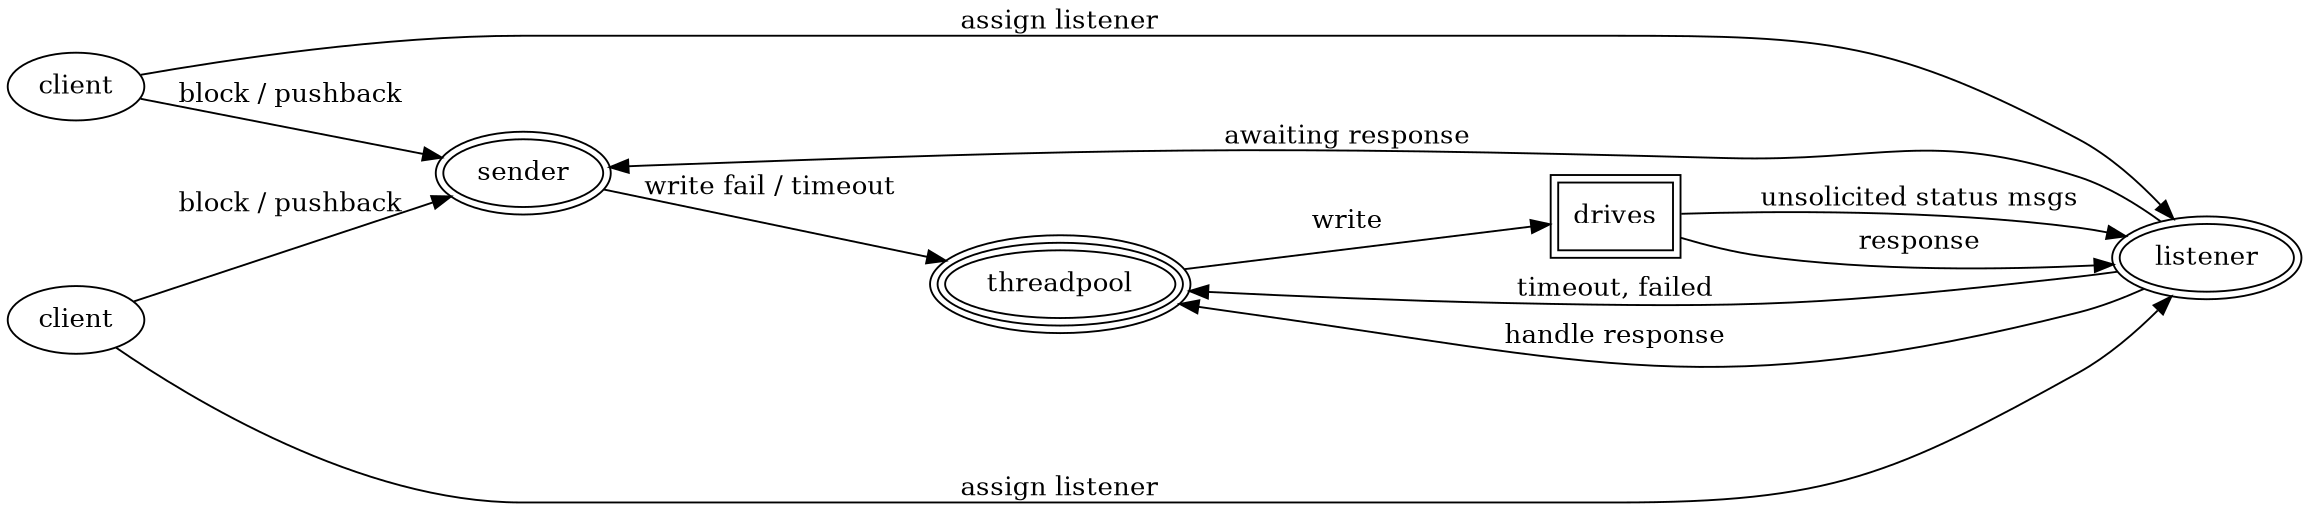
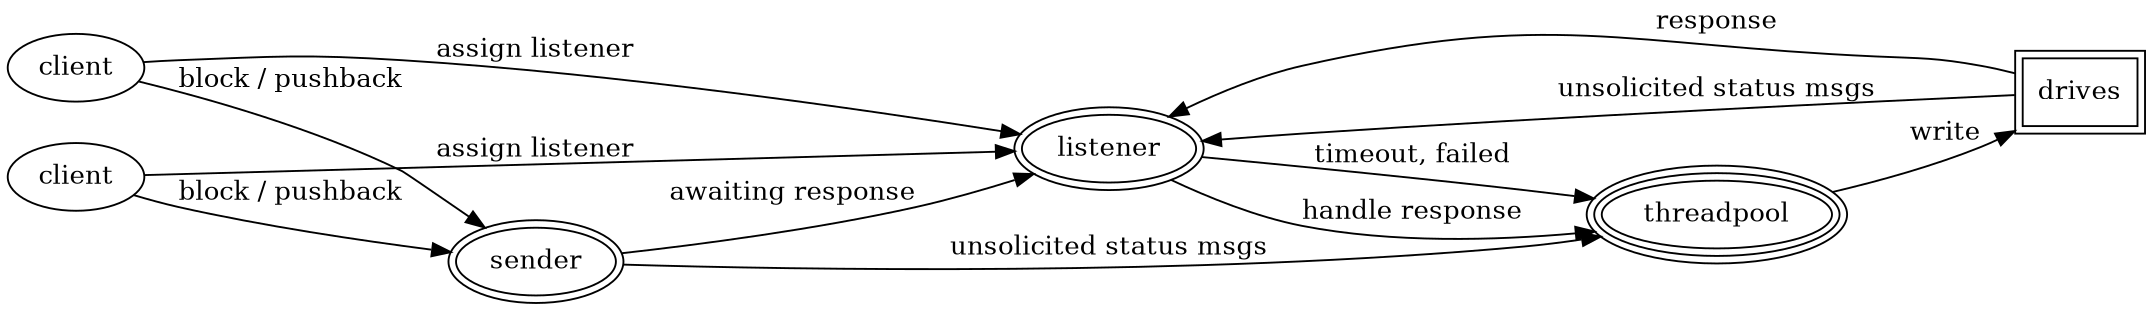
edge "listener" -> "sender": reversed
edge "sender" -> "threadpool": label "write fail / timeout" -> "unsolicited status msgs"
